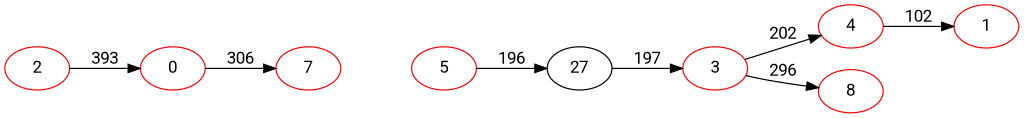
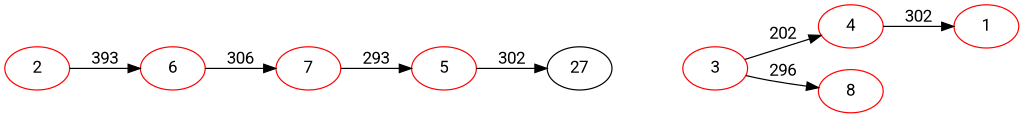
edge "4" -> "1": label "102" -> "302"
edge "5" -> "27": label "196" -> "302"
node "0": label "0" -> "6"
edge "7" -> "5": added, label "293"
edge "27" -> "3": removed, label "197"
